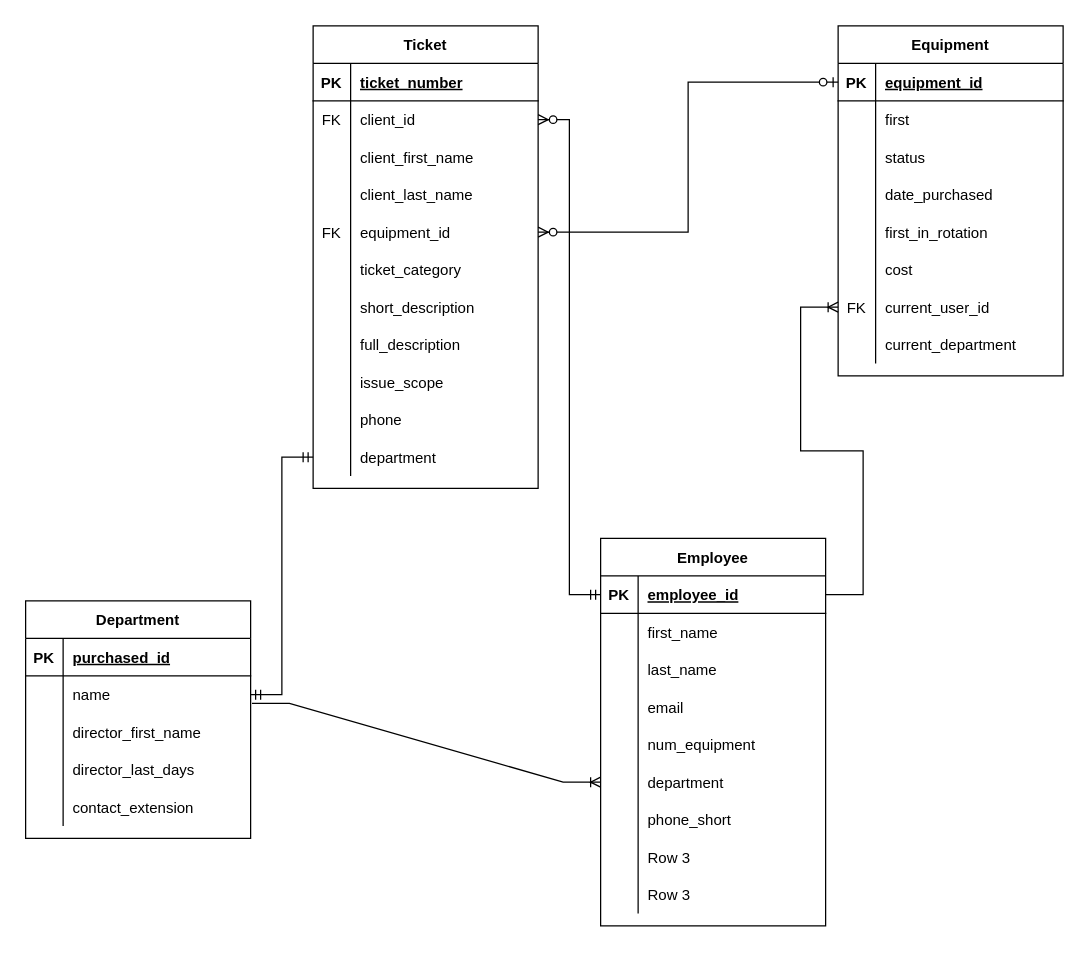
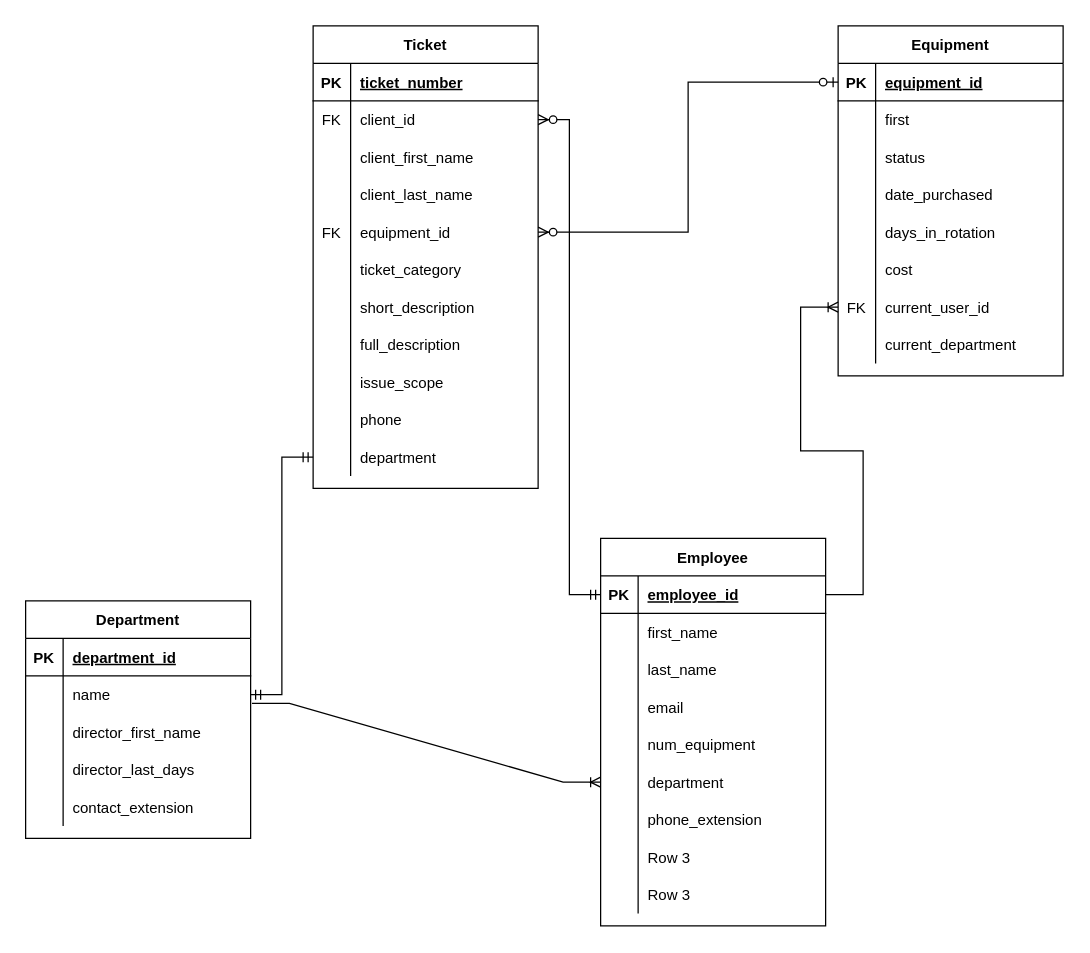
node "first_in_rotation": label "first_in_rotation" -> "days_in_rotation"
node "purchased_id": label "purchased_id" -> "department_id"
node "phone_short": label "phone_short" -> "phone_extension"
